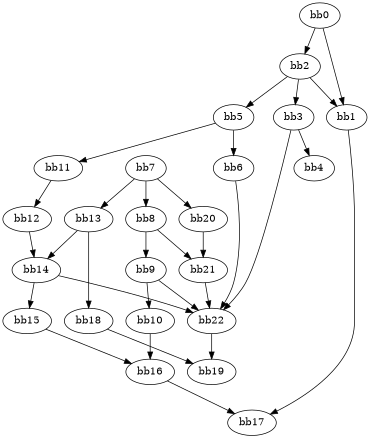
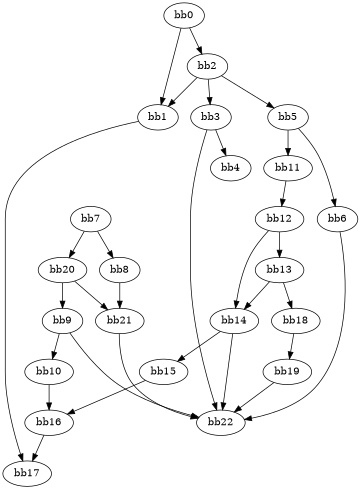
edge "bb7" -> "bb13": now "bb12" -> "bb13"
edge "bb8" -> "bb9": now "bb20" -> "bb9"
edge "bb22" -> "bb19": reversed
